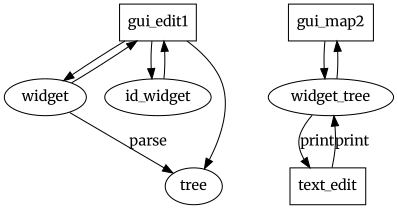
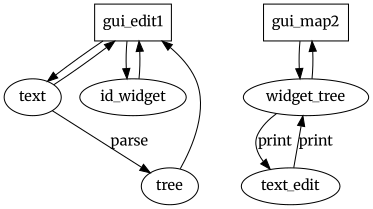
edge "gui_edit1" -> "tree": reversed
node "widget": label "widget" -> "text"
node "text_edit": shape box -> ellipse
